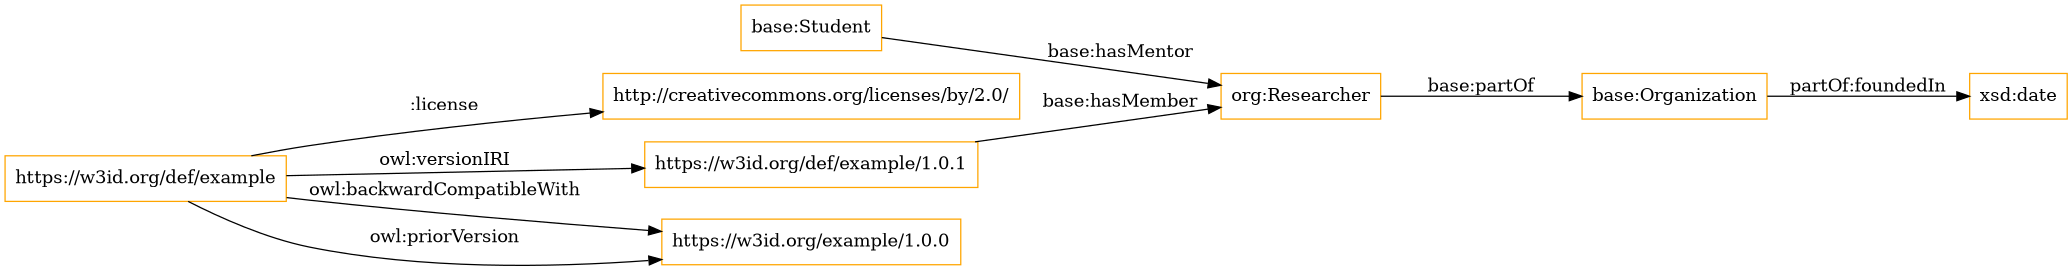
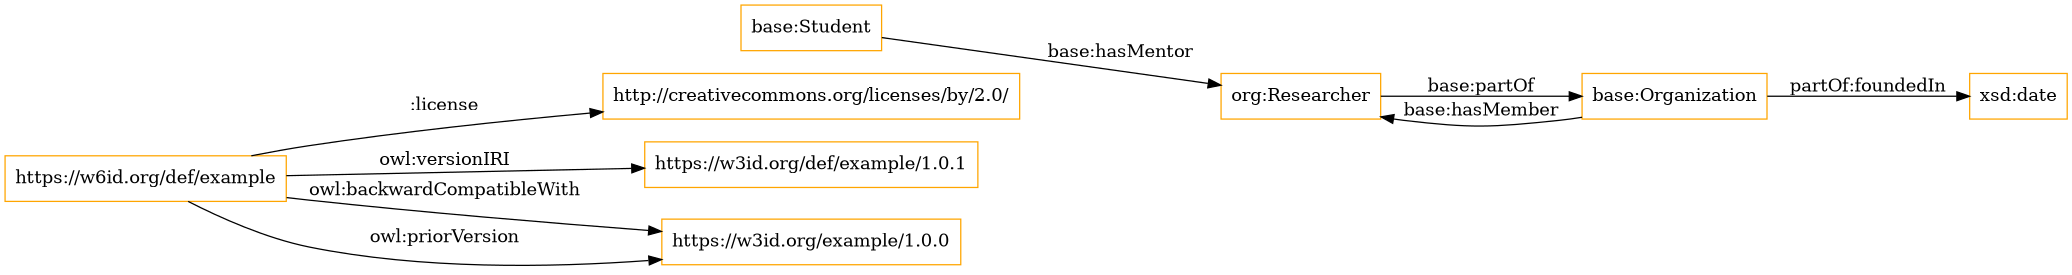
edge "https://w3id.org/def/example/1.0.1" -> "org:Researcher": now "base:Organization" -> "org:Researcher"
node "https://w3id.org/def/example": label "https://w3id.org/def/example" -> "https://w6id.org/def/example"
